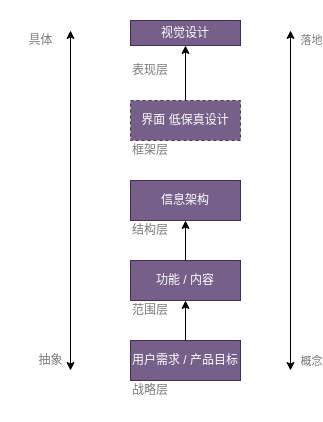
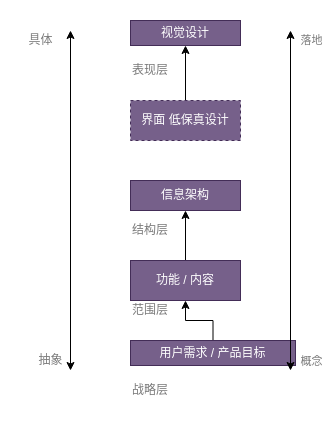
node "框架层": removed
node "信息架构": size 110x40 -> 110x30
node "用户需求 / 产品目标": size 110x40 -> 165x25
